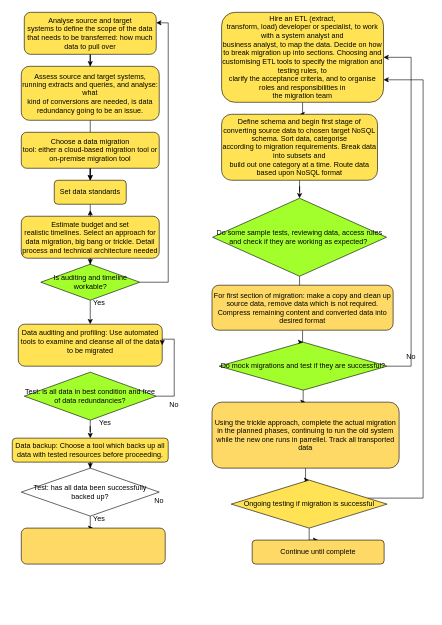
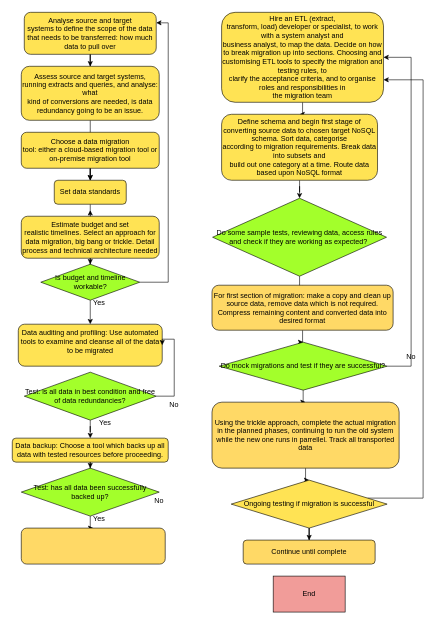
node "Is auditing and timeline workable?": label "Is auditing and timeline workable?" -> "Is budget and timeline workable?"
node "Test: has all data been successfully backed up?": fillcolor #ffffff -> #a3ff2b
node "Continue until complete": moved (318, 552) -> (309, 552)
node "End": added
